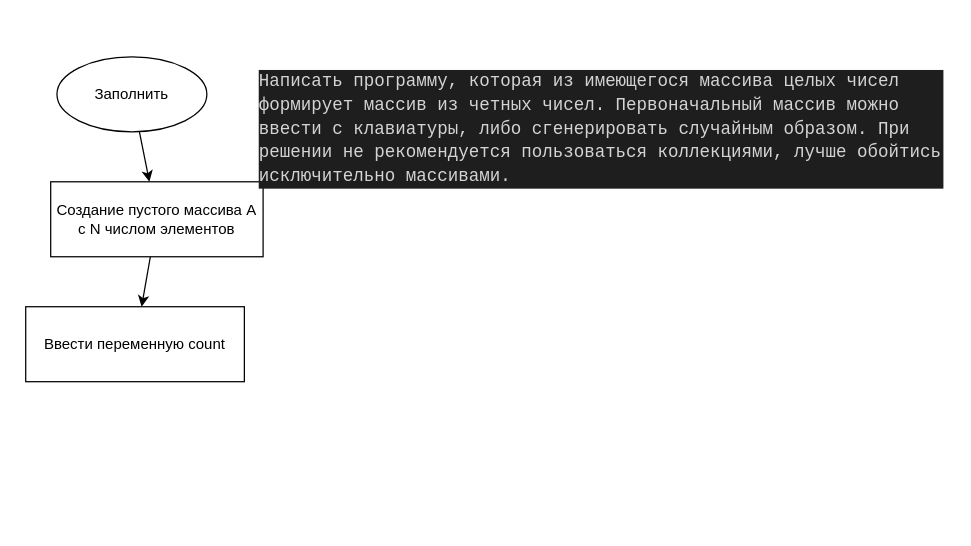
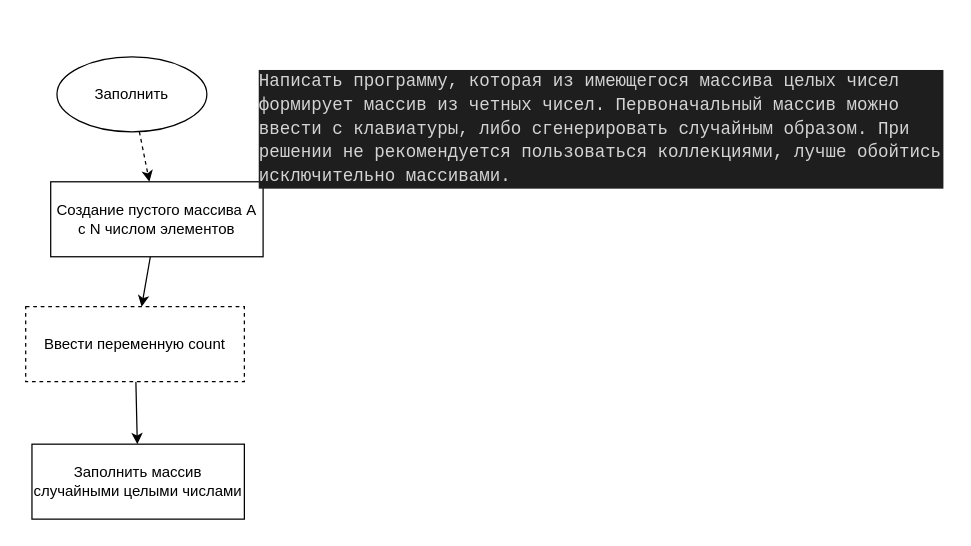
edge "Заполнить" -> "Создание пустого массива A с N числом элементов": style solid -> dashed
node "Ввести переменную count": style solid -> dashed
edge "Ввести переменную count" -> "Заполнить массив случайными целыми числами": added
node "Заполнить массив случайными целыми числами": added
